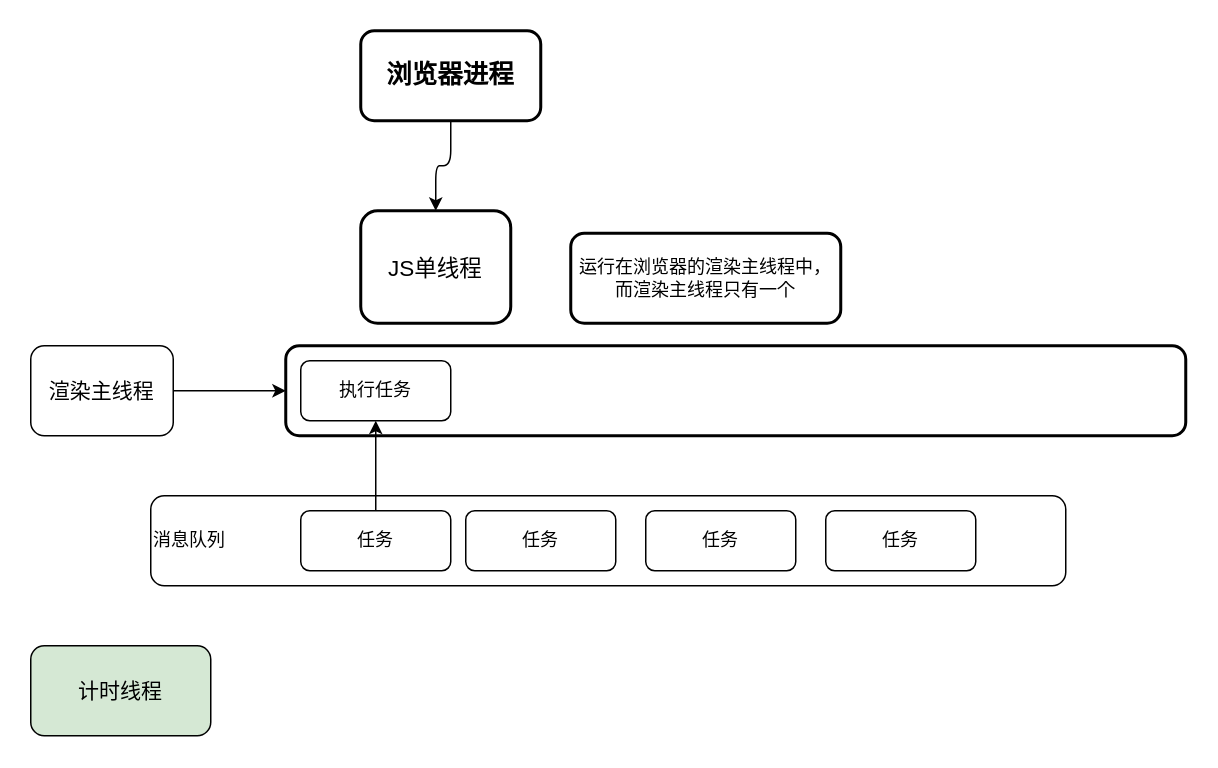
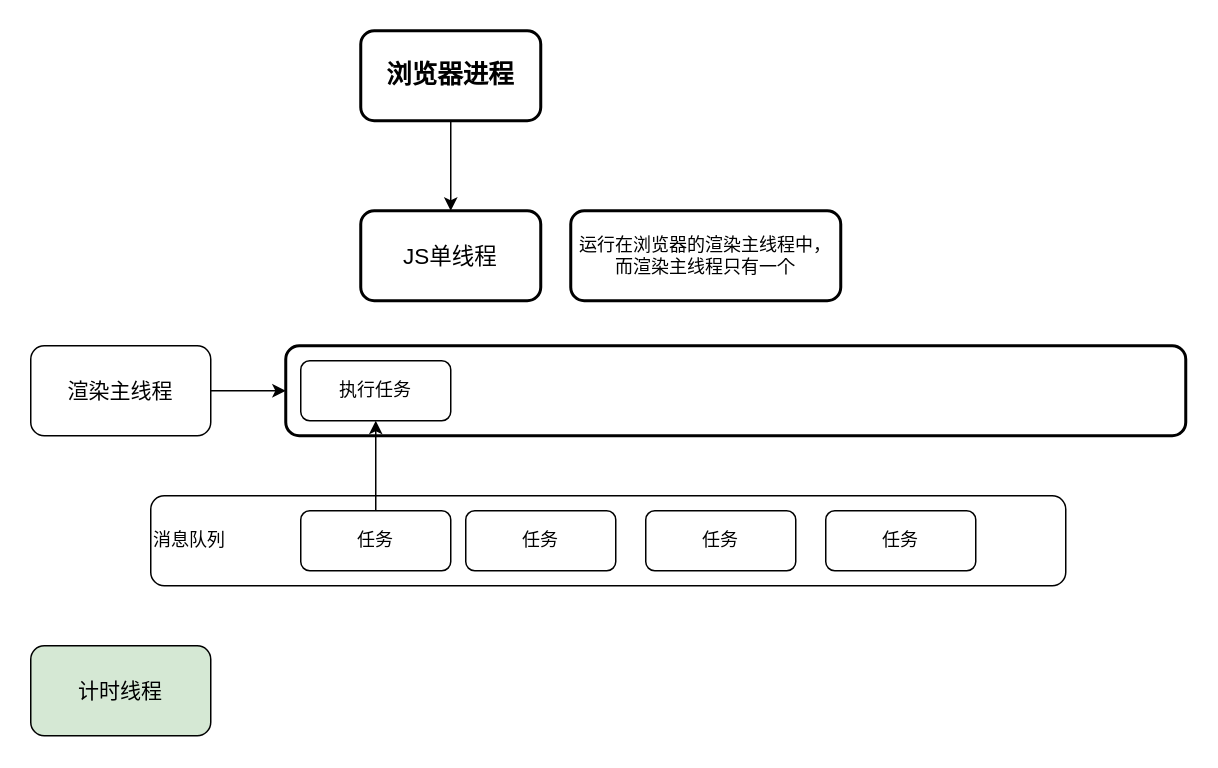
node "JS单线程": size 150x113 -> 180x90
node "运行在浏览器的渲染主线程中，而渲染主线程只有一个": moved (706, 278) -> (706, 256)
node "渲染主线程": size 143x90 -> 180x90
